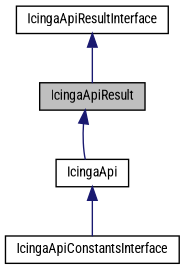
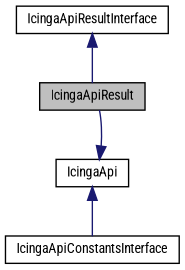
edge "IcingaApi" -> "IcingaApiResult": reversed
